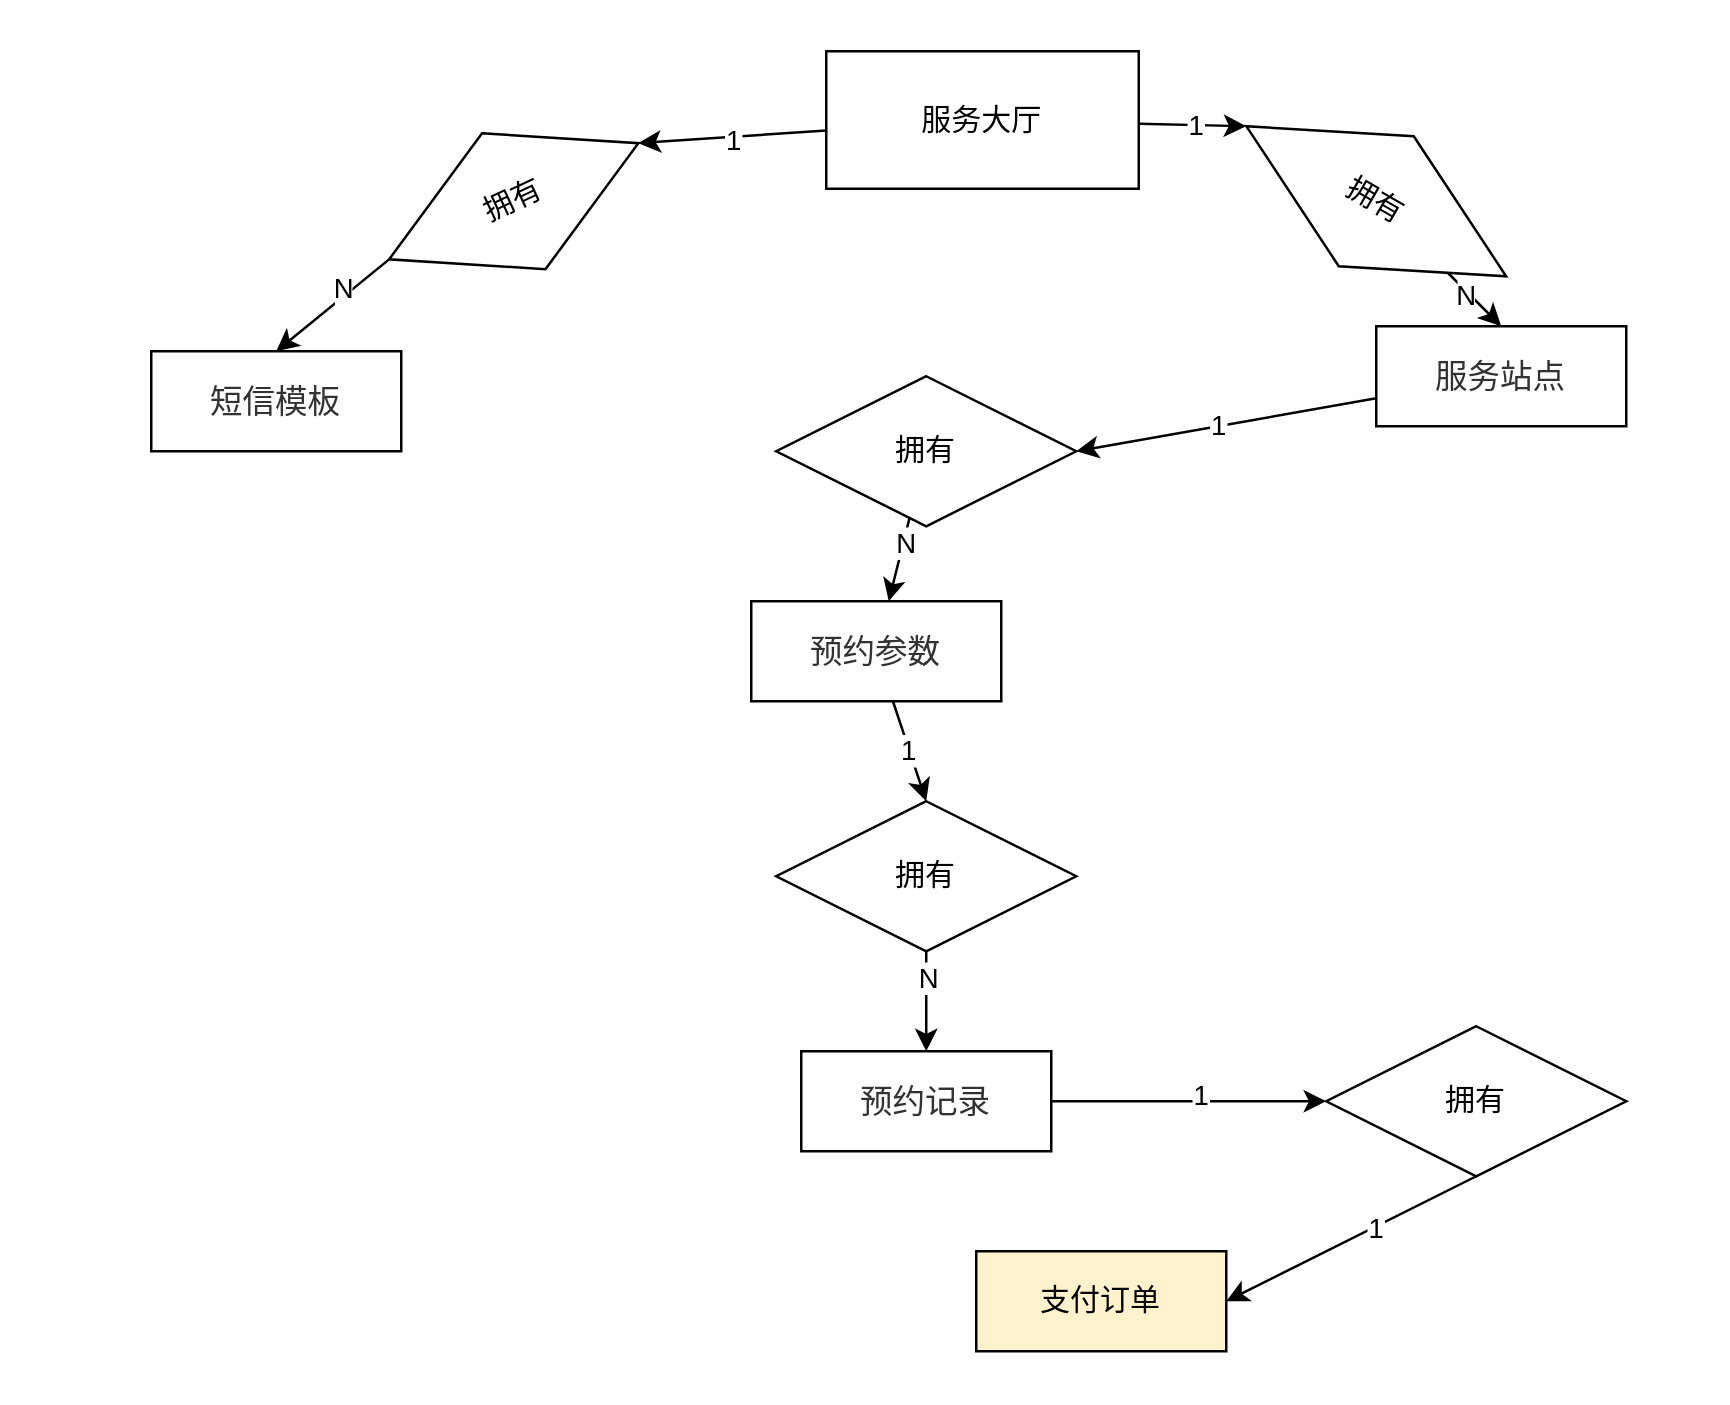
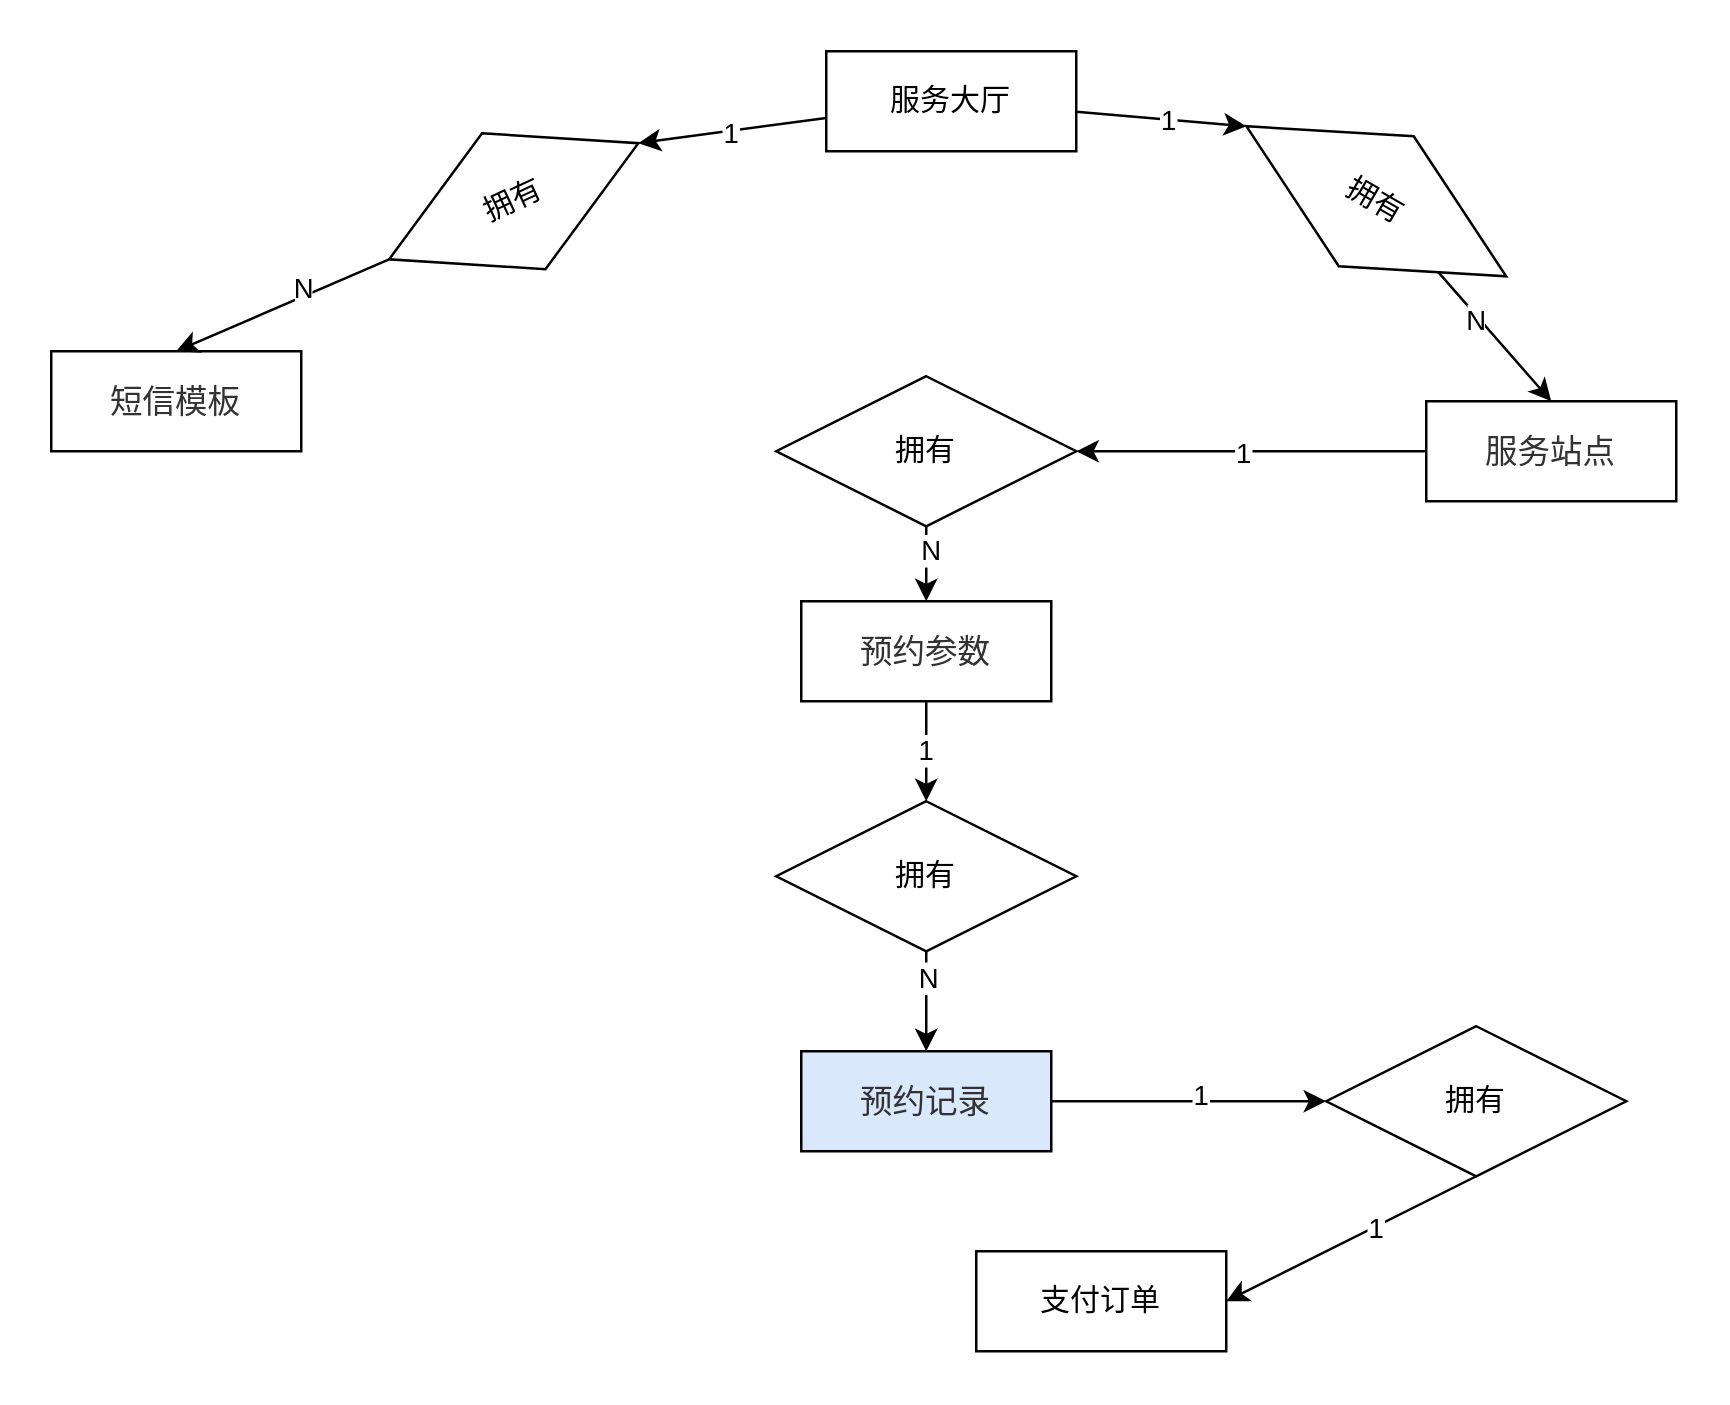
node "服务大厅": size 313x138 -> 250x100
node "服务站点": moved (1501, 376) -> (1551, 451)
node "短信模板": moved (276, 401) -> (176, 401)
node "预约参数": moved (876, 651) -> (926, 651)
node "预约记录": fillcolor #ffffff -> #dae8fc
node "支付订单": fillcolor #fff2cc -> #ffffff
